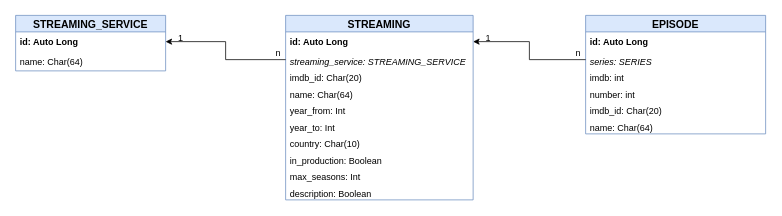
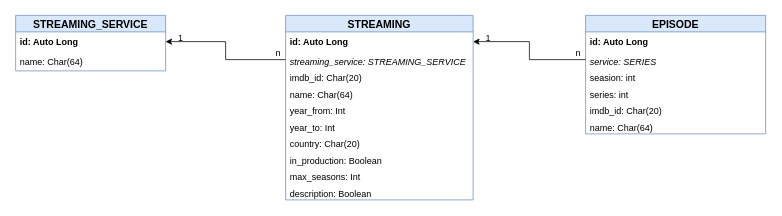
node "series: SERIES": label "series: SERIES" -> "service: SERIES"
node "imdb: int": label "imdb: int" -> "seasion: int"
node "number: int": label "number: int" -> "series: int"
node "country: Char(10)": label "country: Char(10)" -> "country: Char(20)"
